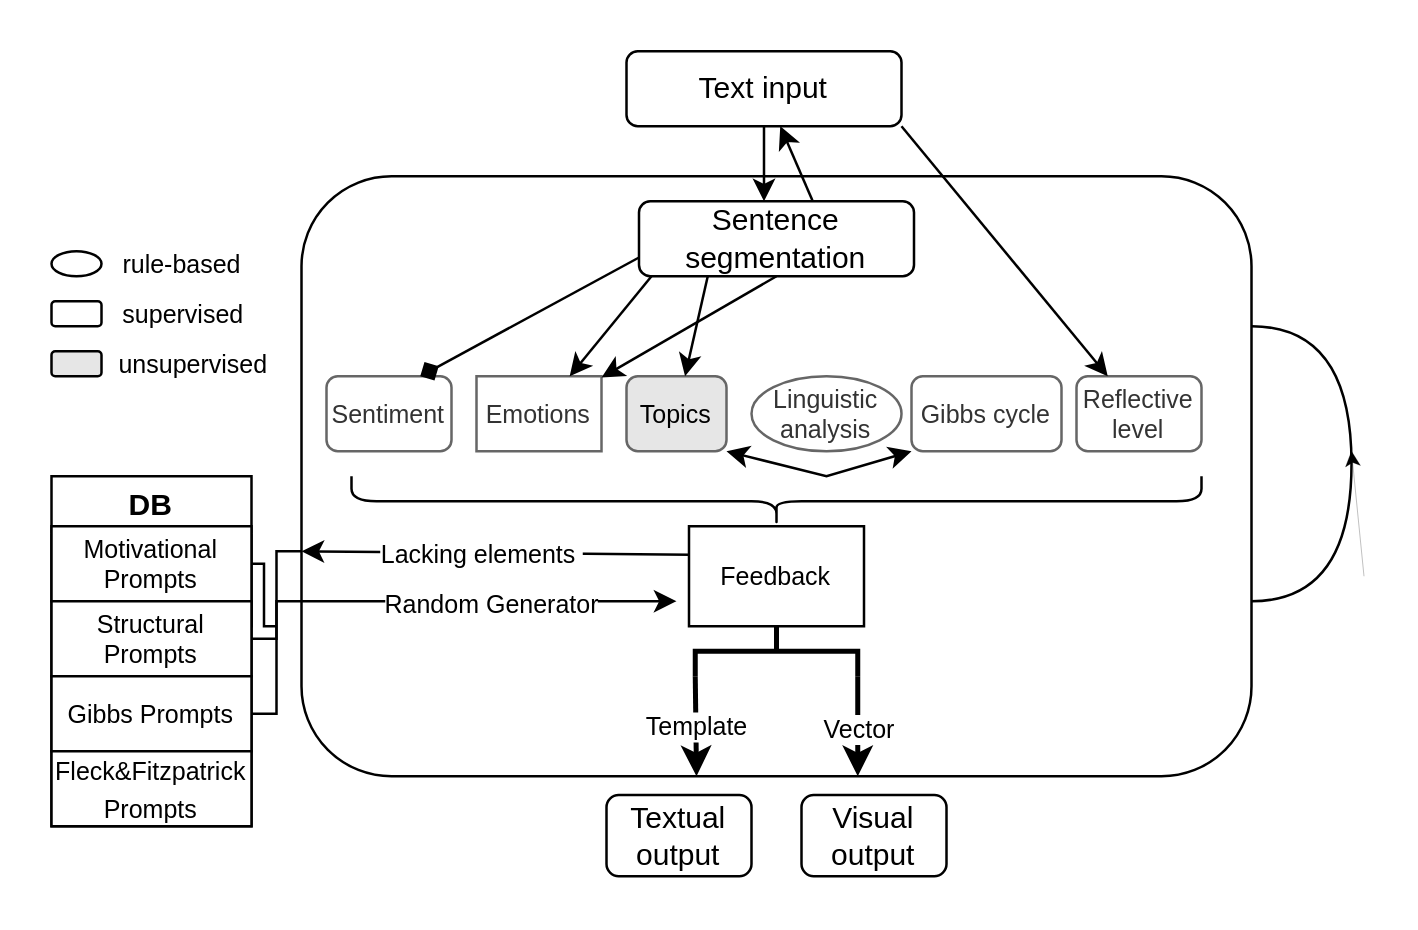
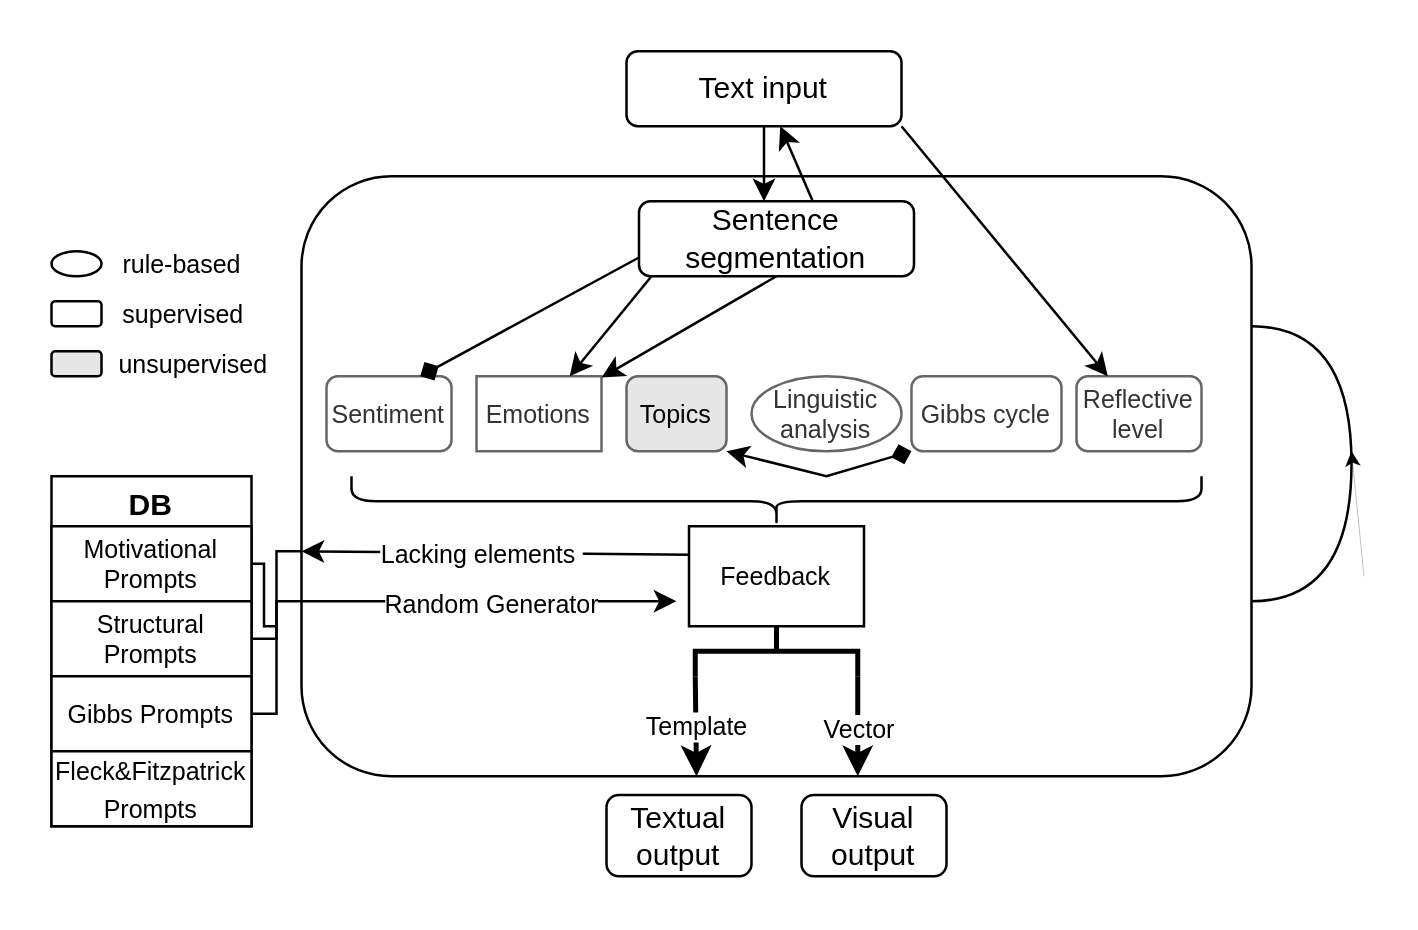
edge "Sentence segmentation" -> "Topics": removed
edge "Topics" -- "Gibbs cycle": arrowhead classic -> diamond
